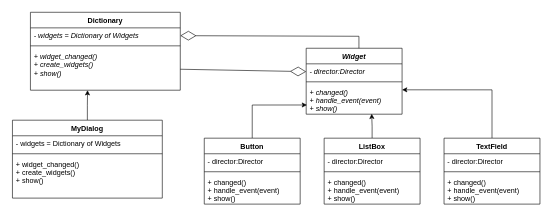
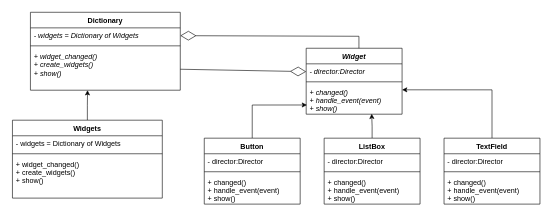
node "MyDialog": label "MyDialog" -> "Widgets"
